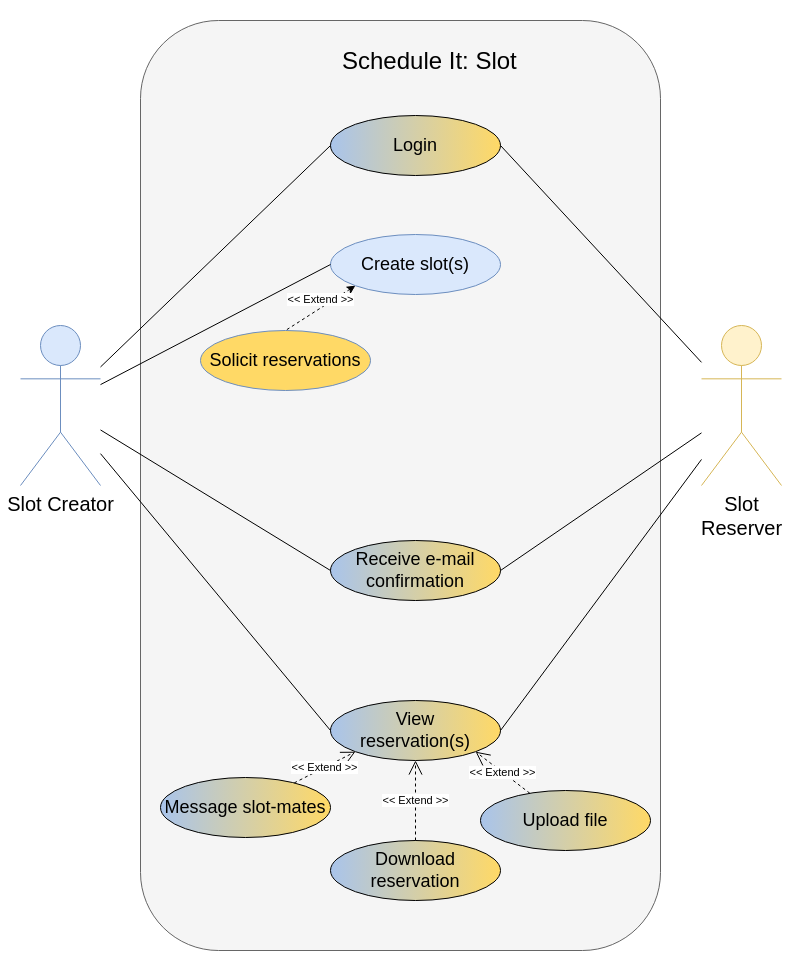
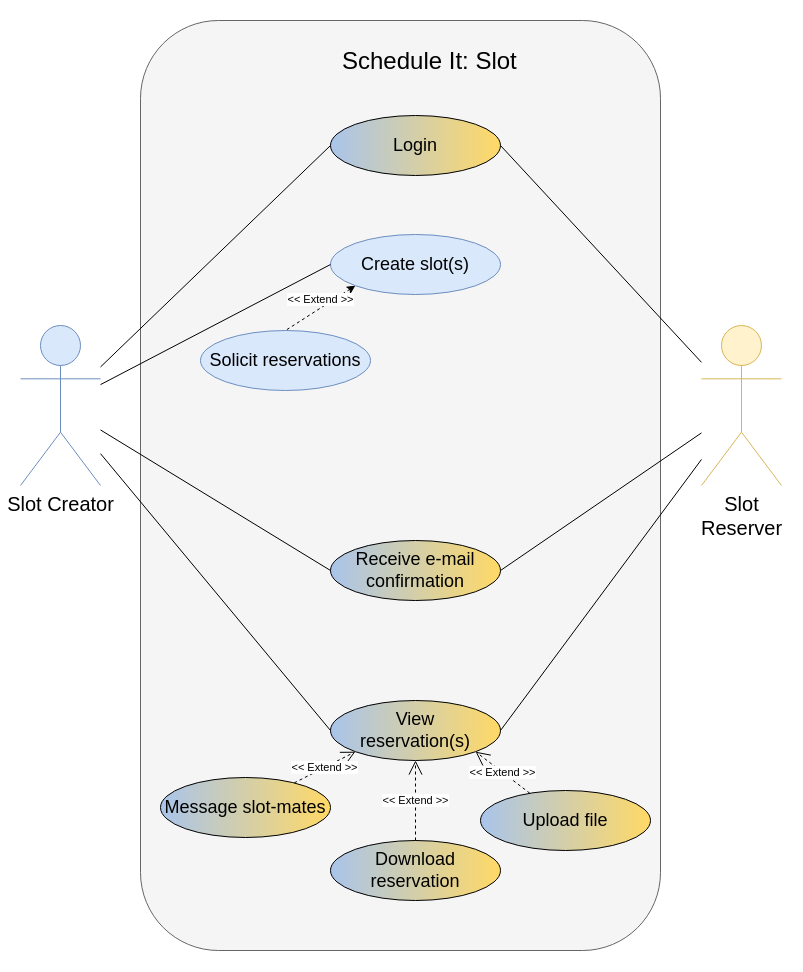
node "Solicit reservations": fillcolor #ffd966 -> #dae8fc
